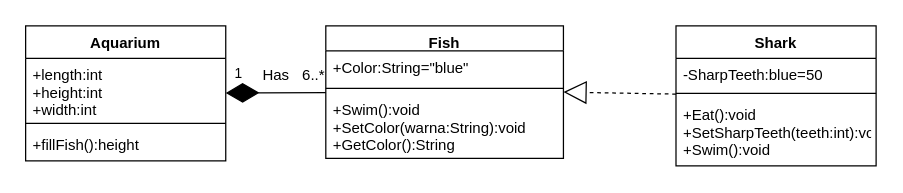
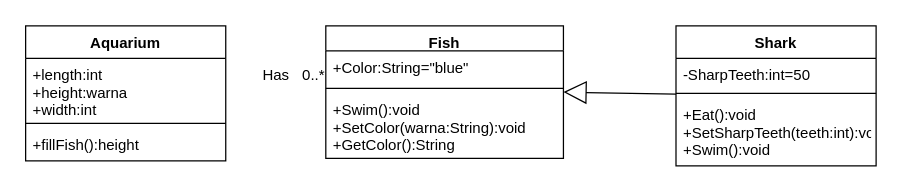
node "+length:int +height:int +width:int": label "+length:int +height:int +width:int" -> "+length:int +height:warna +width:int"
node "-SharpTeeth:blue=50": label "-SharpTeeth:blue=50" -> "-SharpTeeth:int=50"
node "6..*": label "6..*" -> "0..*"
edge "Fish" -> "Aquarium": removed, label "1"
edge "Shark" -> "Fish": style dashed -> solid
